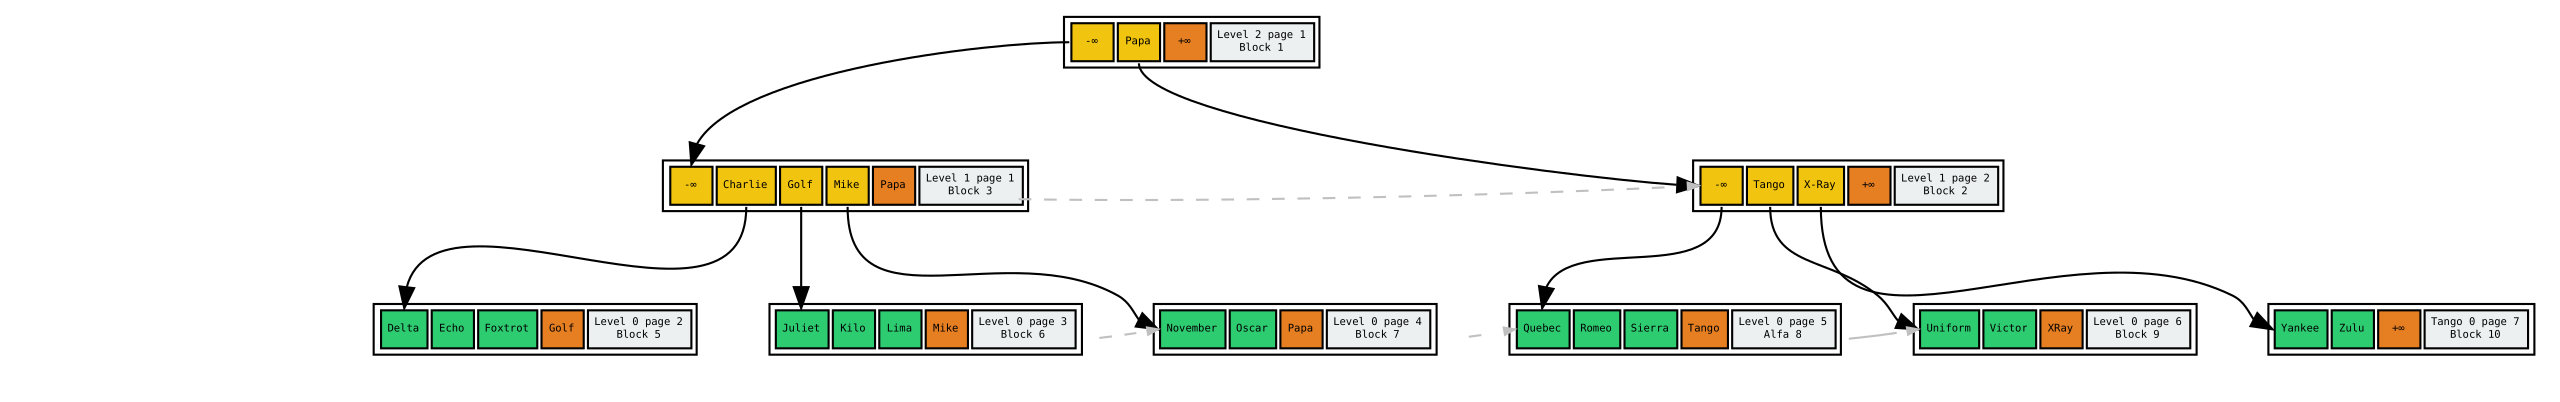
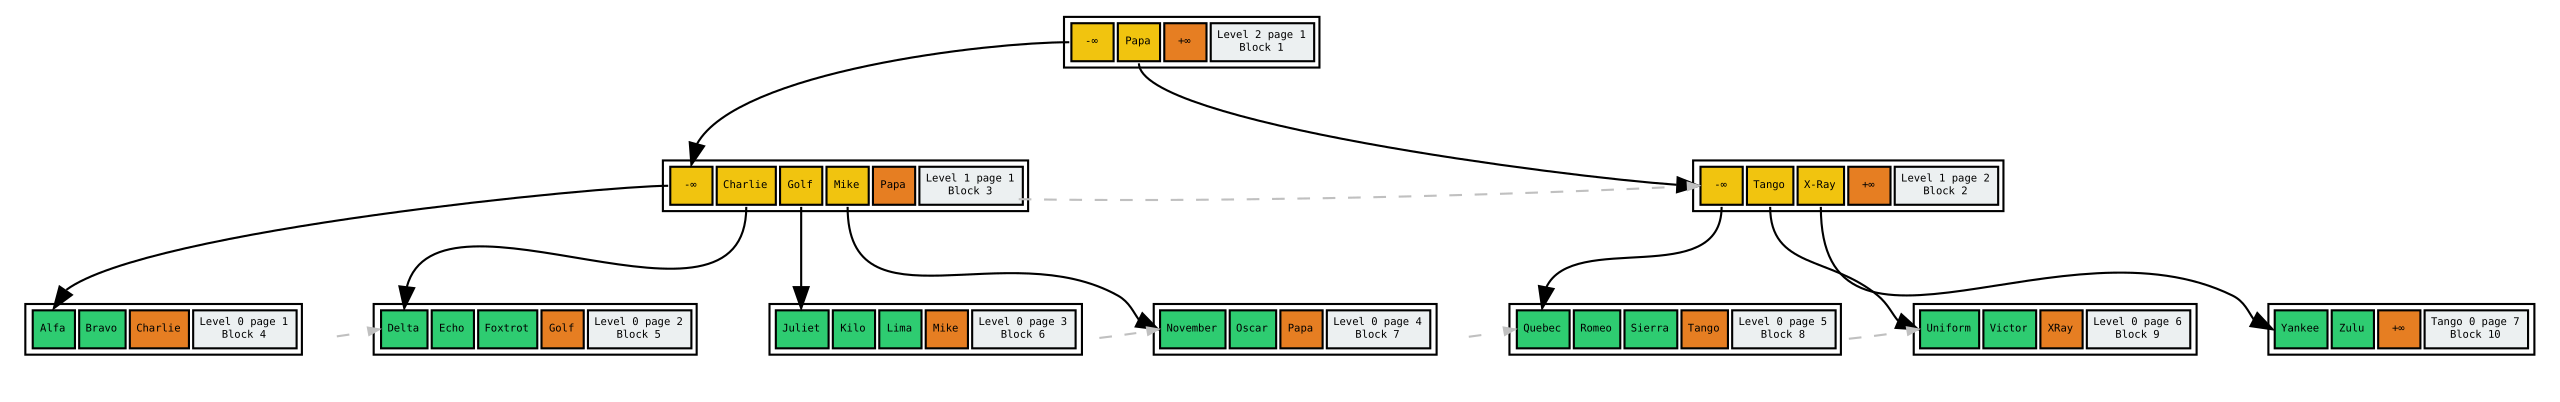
node "Alfa": added
node "Quebec": text "Alfa 8" -> "Block 8"
edge "Quebec" -> "Uniform": style solid -> dashed
